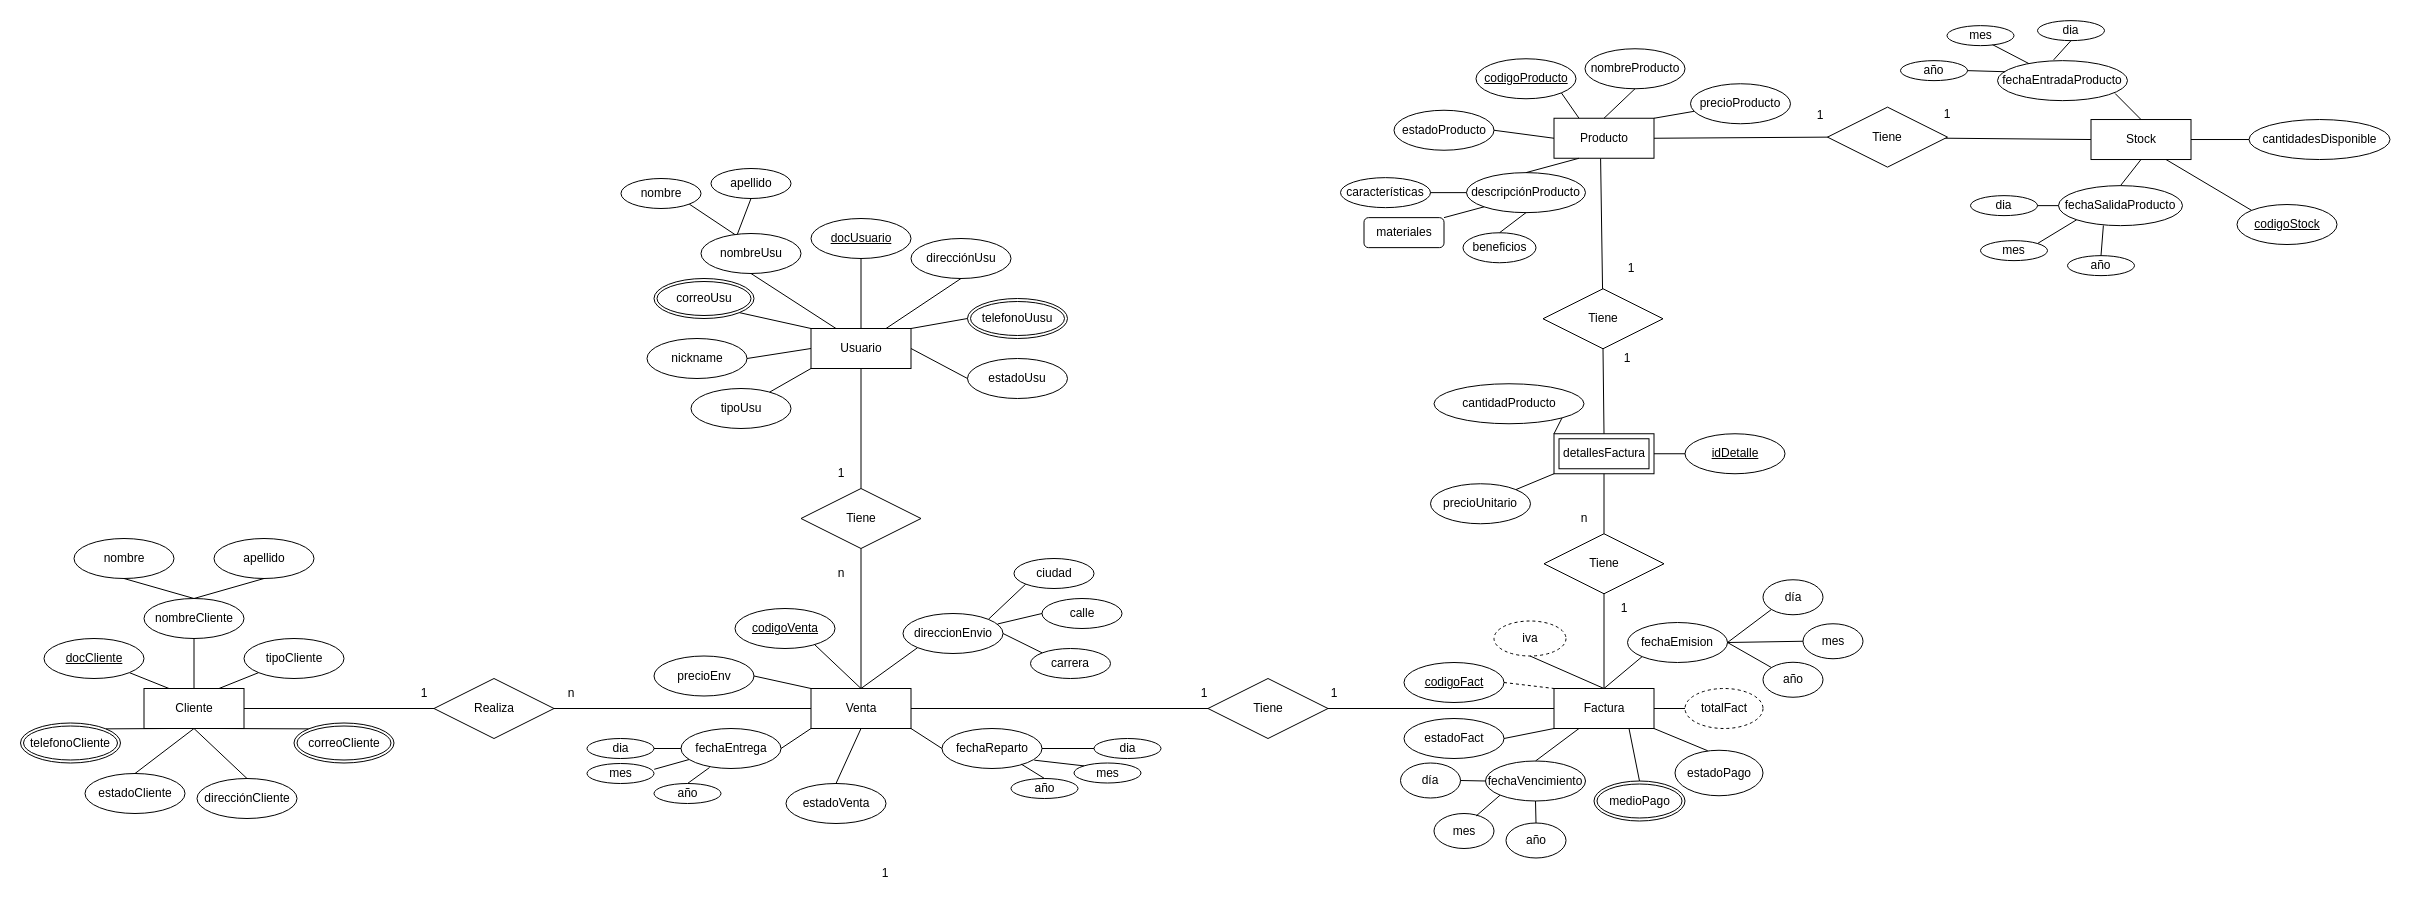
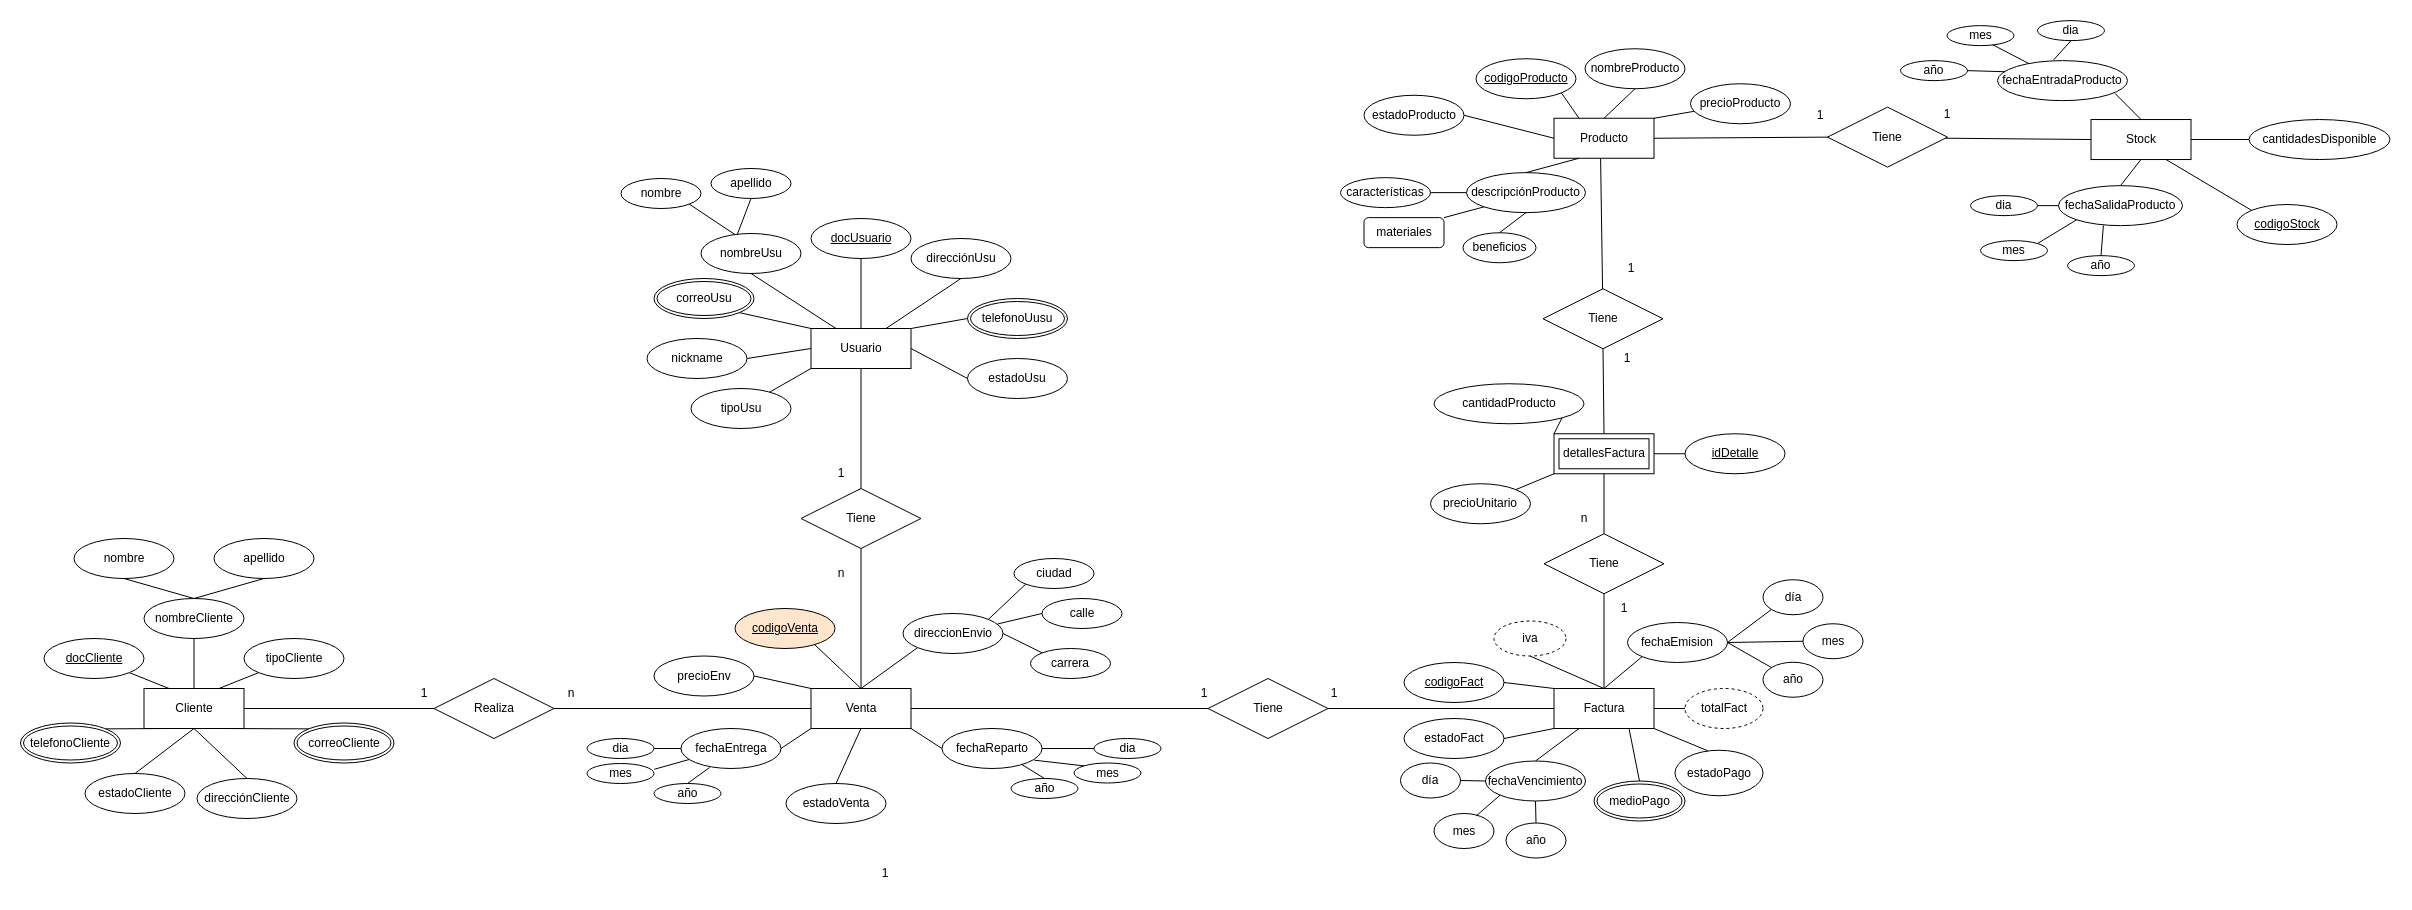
node "estadoProducto": moved (1444, 130) -> (1414, 115)
node "codigoVenta": fillcolor #ffffff -> #ffe6cc
edge "codigoFact" -- "Factura": style dashed -> solid
